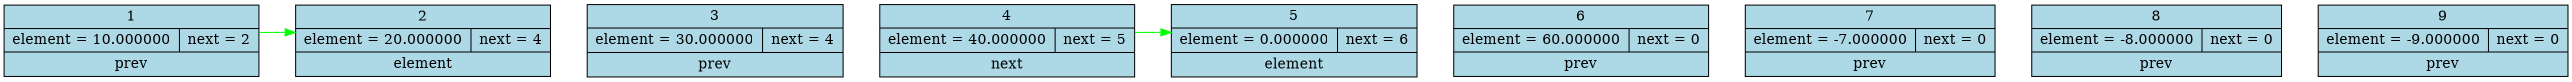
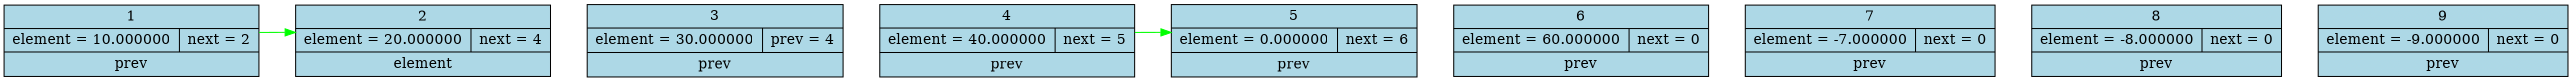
node "3": text "next = 4" -> "prev = 4"
node "4": text "next" -> "prev"
node "5": text "element" -> "prev"
